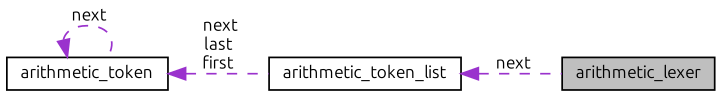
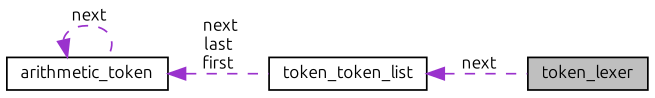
node "arithmetic_token_list": label "arithmetic_token_list" -> "token_token_list"
node "arithmetic_lexer": label "arithmetic_lexer" -> "token_lexer"
